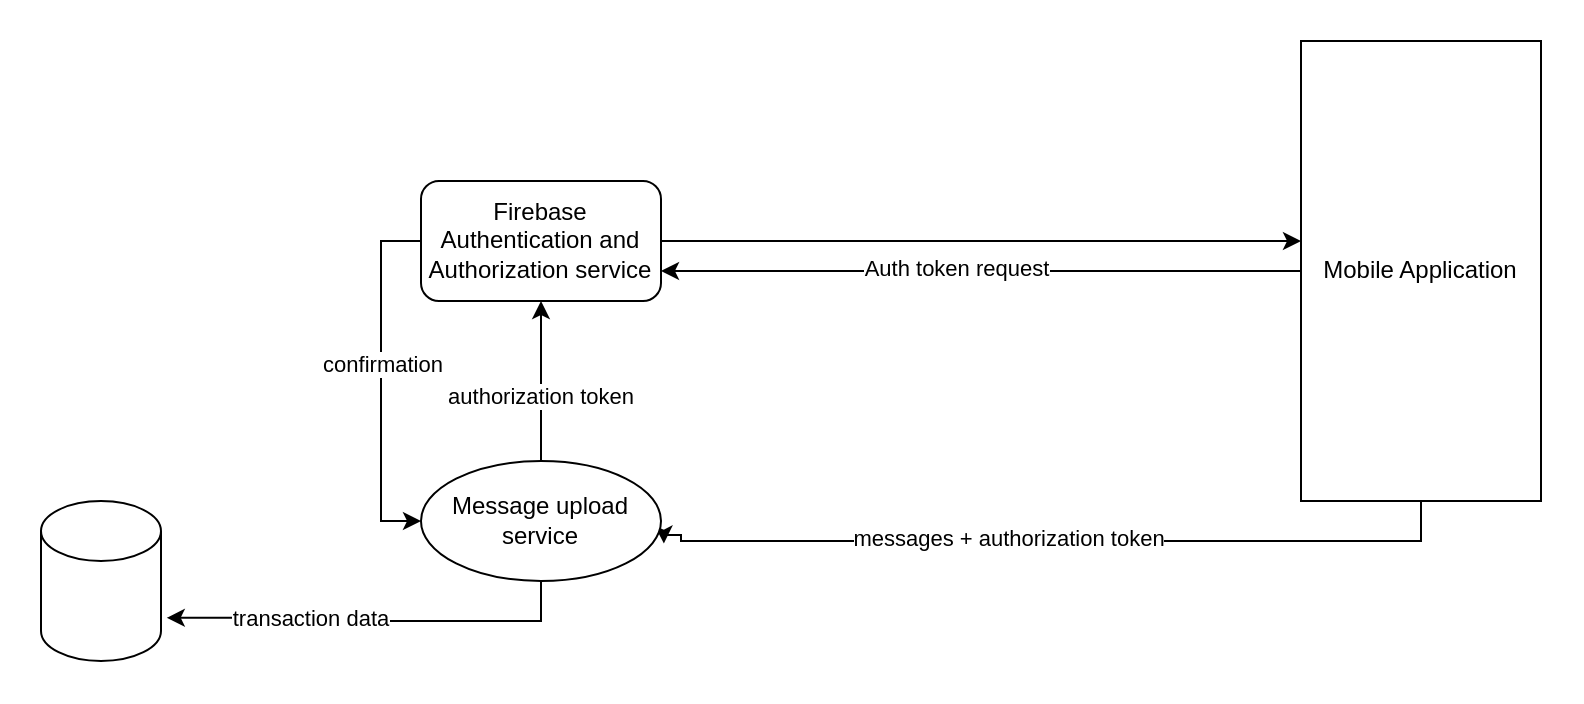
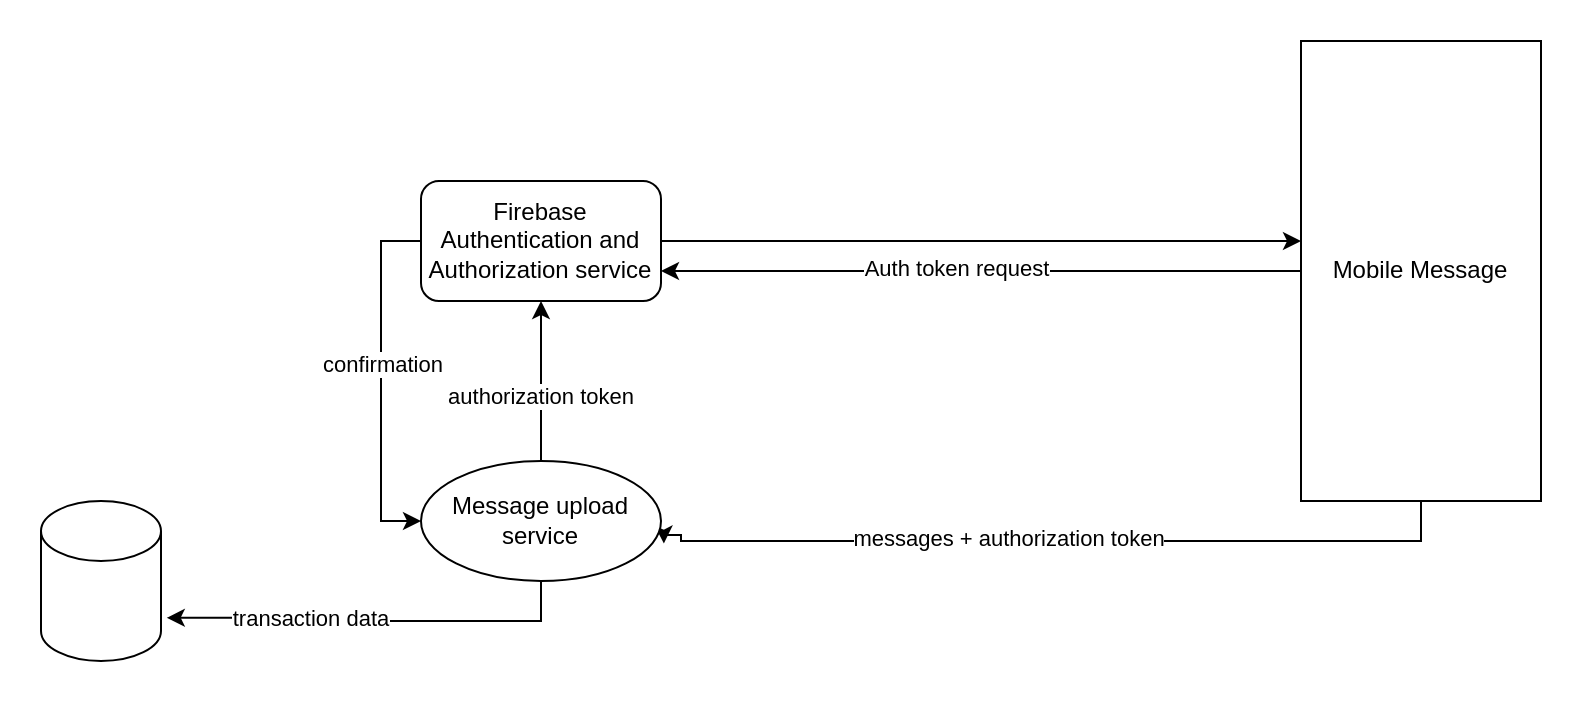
node "Mobile Application": label "Mobile Application" -> "Mobile Message"
